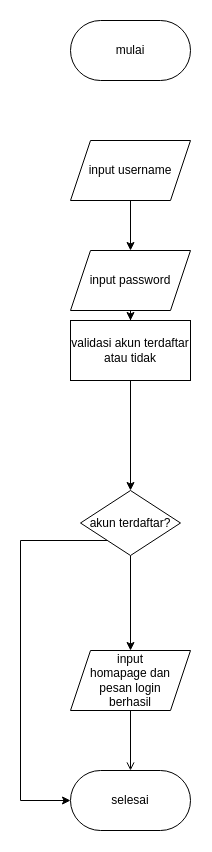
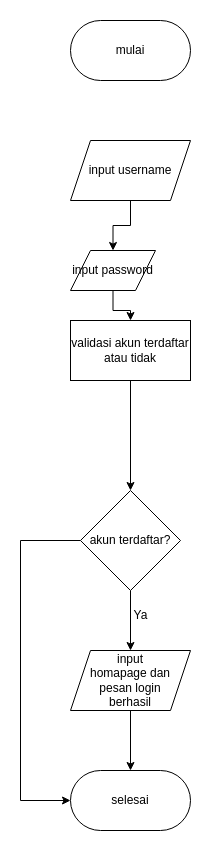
node "input password": size 120x60 -> 85x40
node "akun terdaftar?": size 100x65 -> 100x100
node "Ya": added
edge "input homapage dan pesan login berhasil" -> "selesai": arrowhead open -> classic
